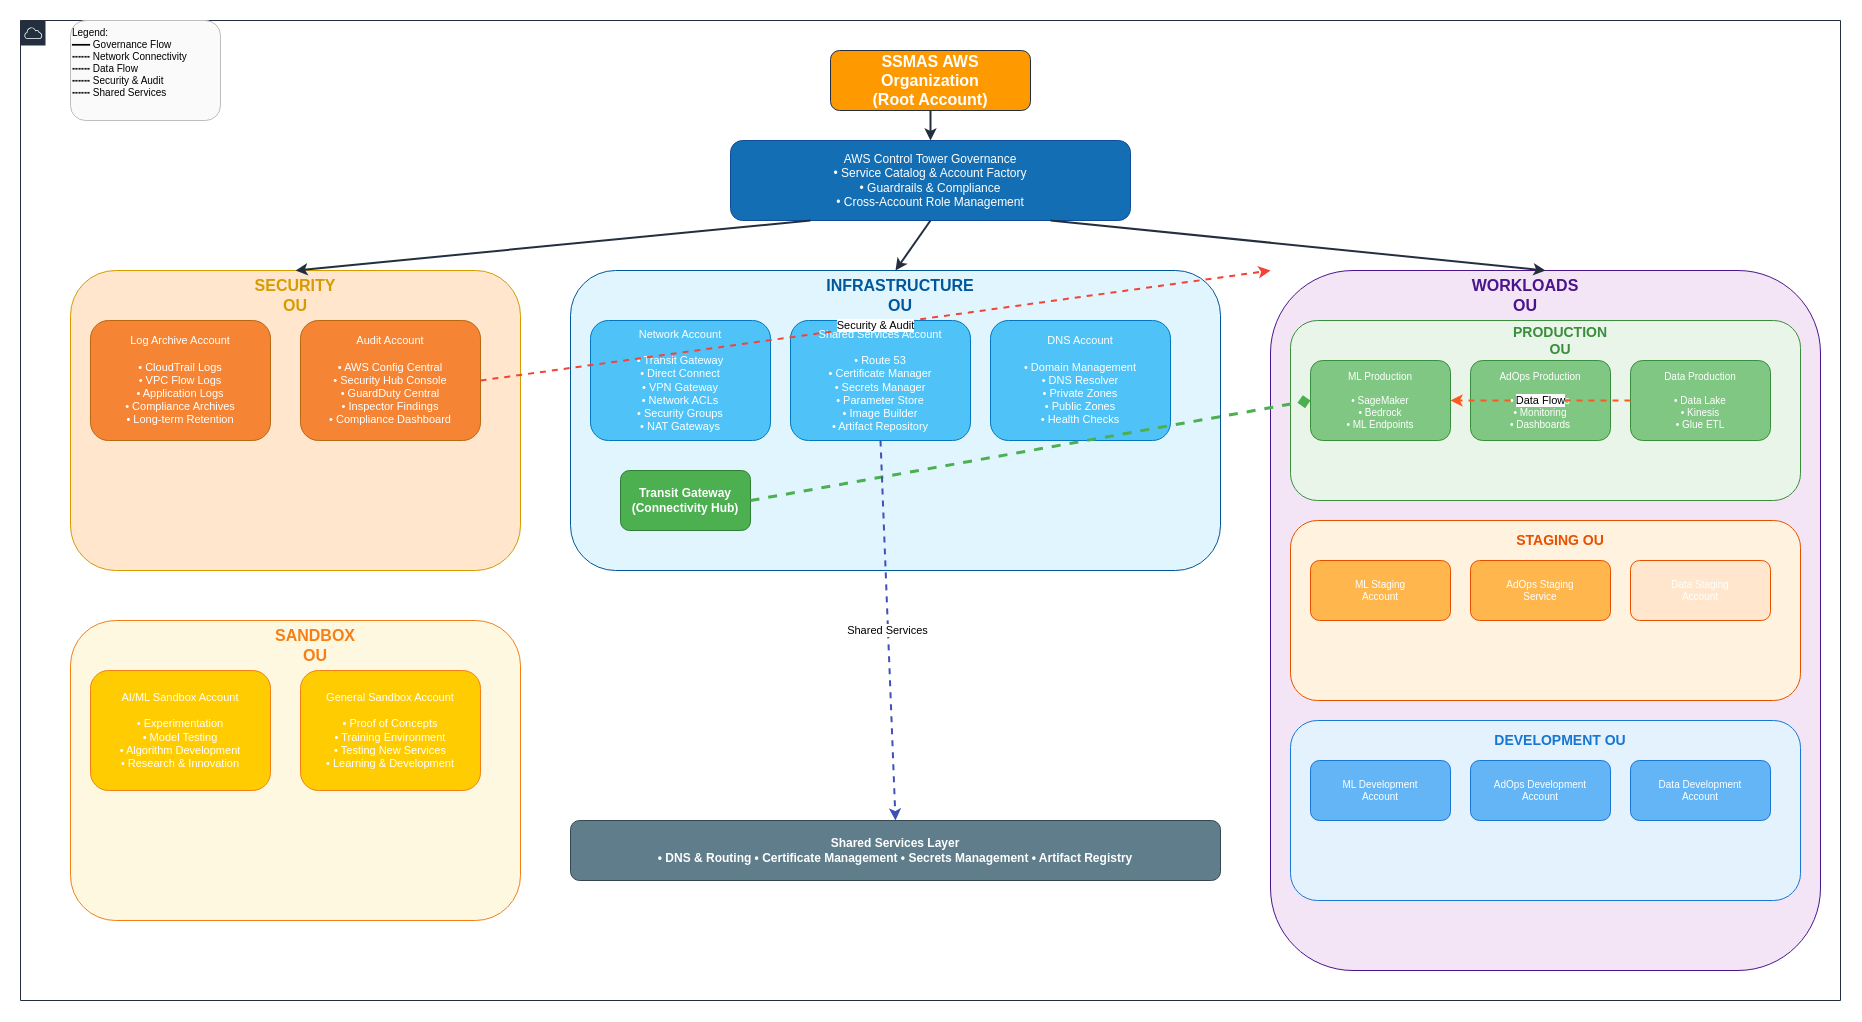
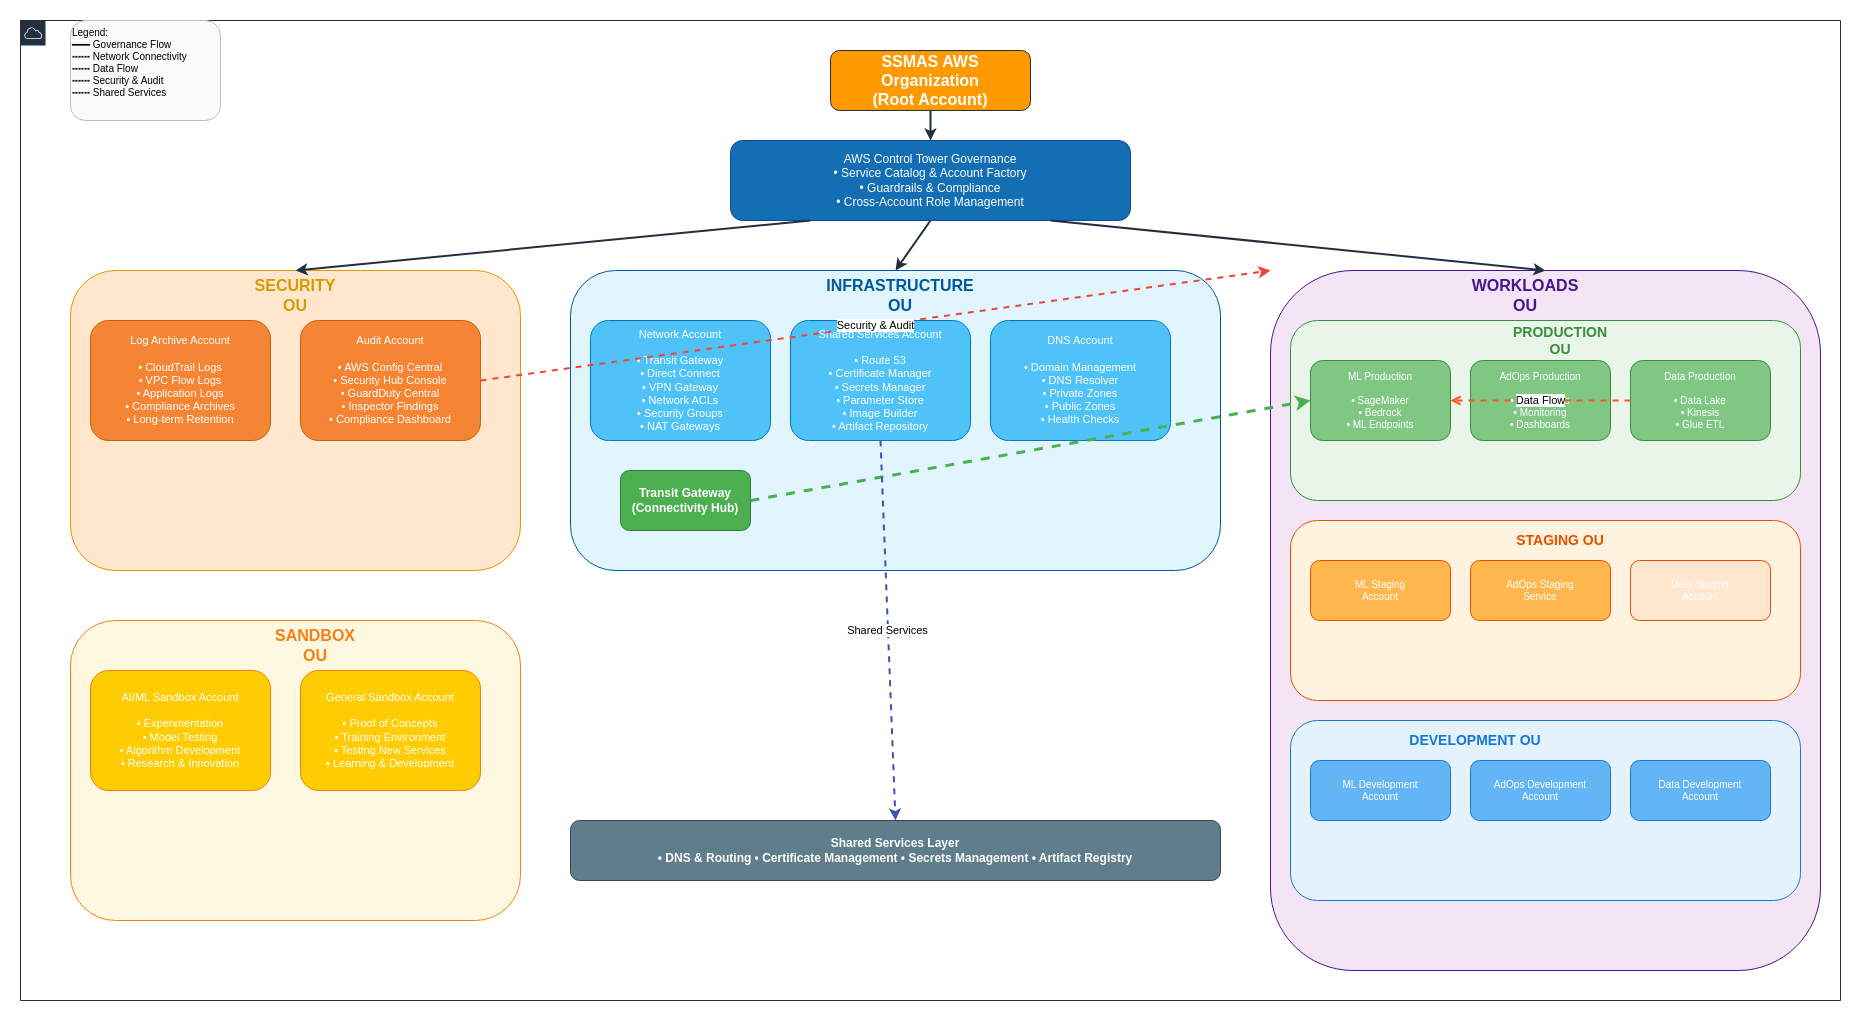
edge "Data Production • Data Lake • Kinesis • Glue ETL" -> "ML Production • SageMaker • Bedrock • ML Endpoints": arrowhead classic -> open
edge "Transit Gateway (Connectivity Hub)" -> "ML Production • SageMaker • Bedrock • ML Endpoints": arrowhead diamond -> classic
node "DEVELOPMENT OU": moved (1561, 741) -> (1476, 741)
